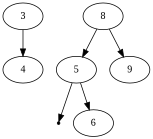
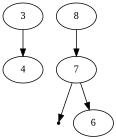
node "5": label "5" -> "7"
node "9": removed
